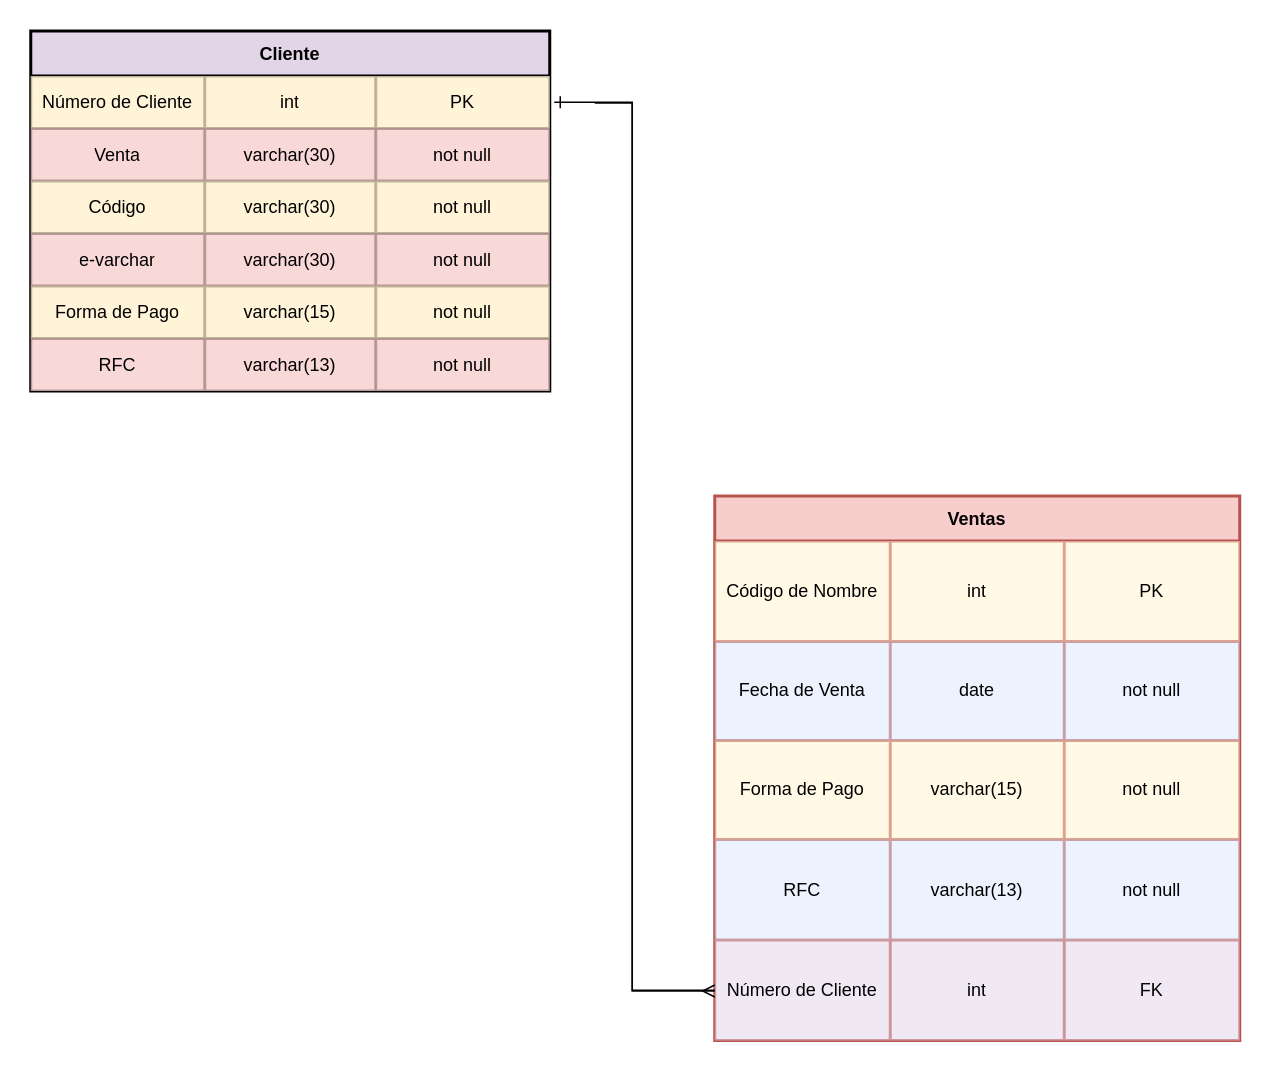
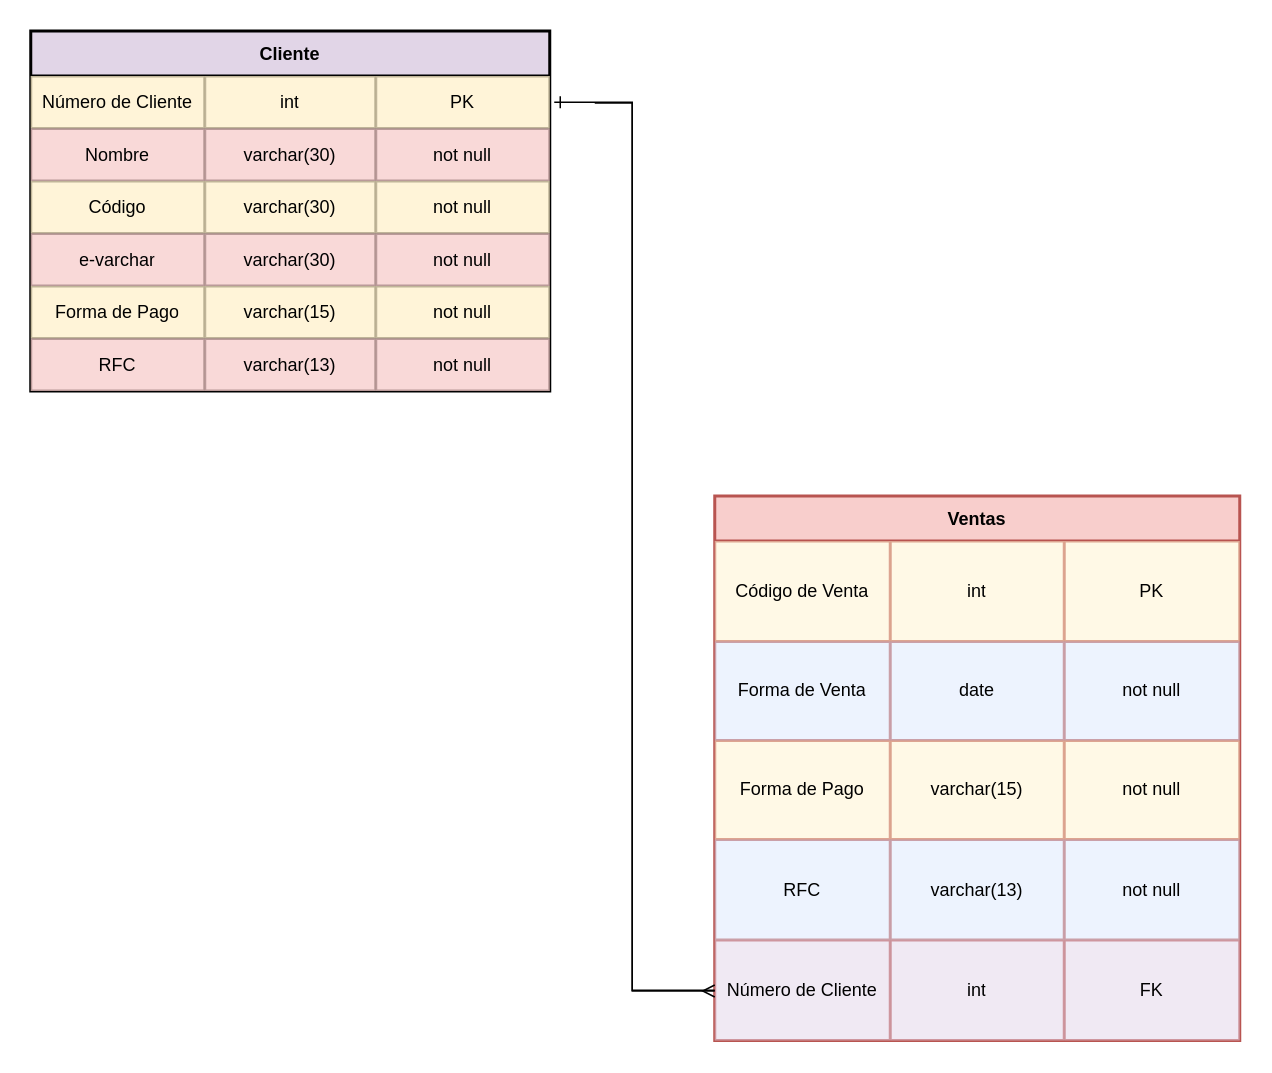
node "Venta": label "Venta" -> "Nombre"
node "Código de Nombre": label "Código de Nombre" -> "Código de Venta"
node "Fecha de Venta": label "Fecha de Venta" -> "Forma de Venta"
